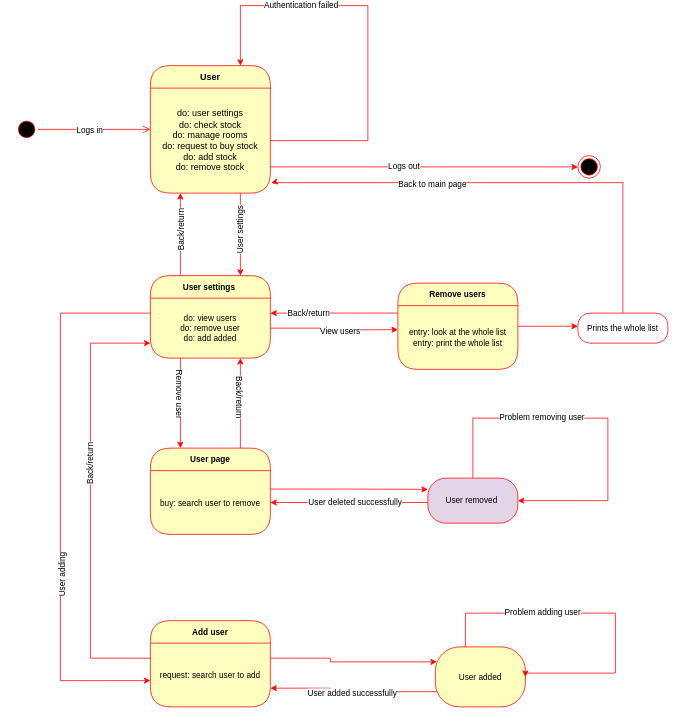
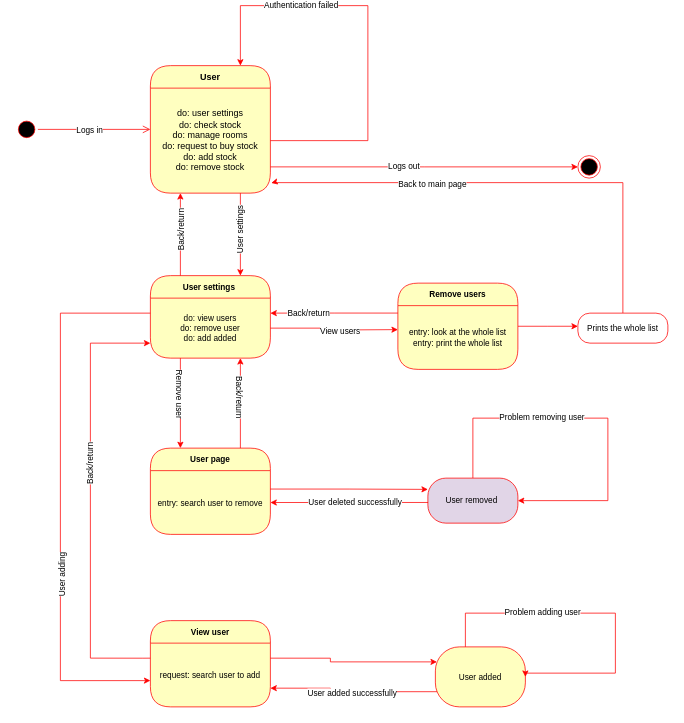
node "buy: search user to remove": label "buy: search user to remove" -> "entry: search user to remove"
node "Add user": label "Add user" -> "View user"
